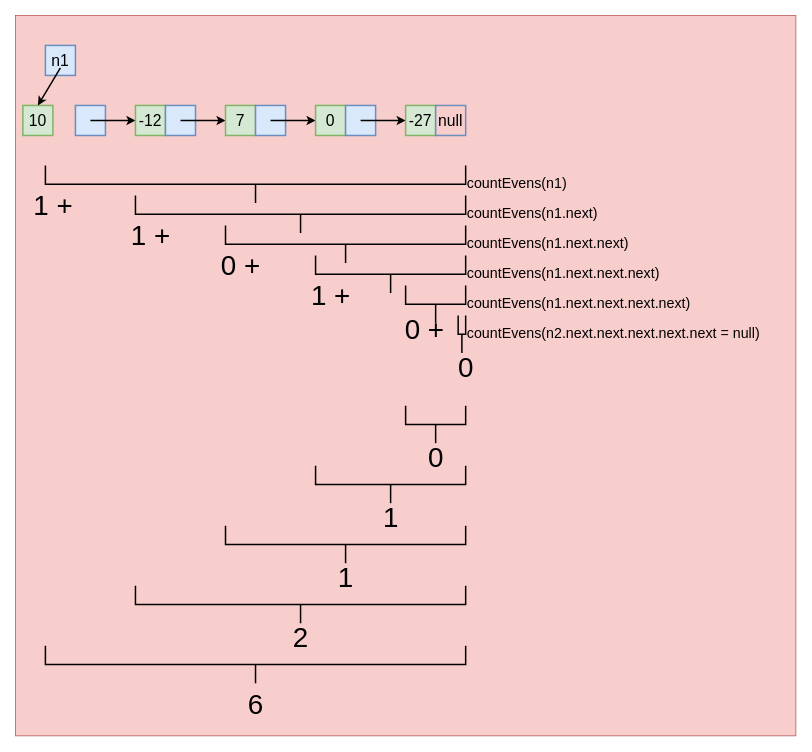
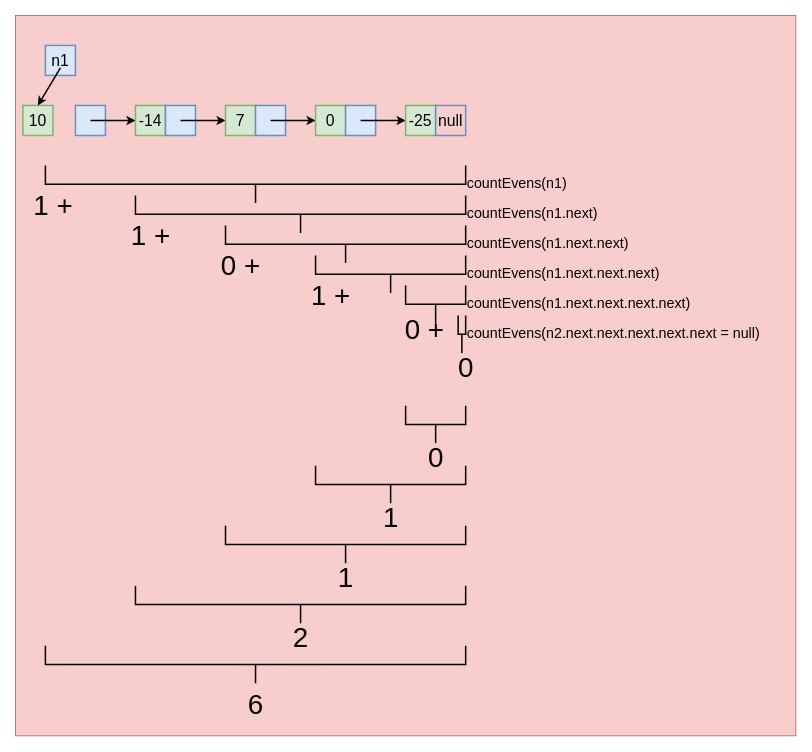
node "-12": label "-12" -> "-14"
node "-27": label "-27" -> "-25"
